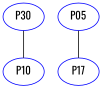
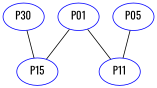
node "P01": added
node "P10": label "P10" -> "P15"
node "P17": label "P17" -> "P11"
